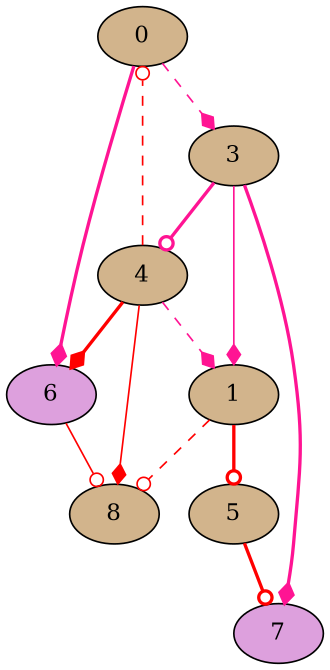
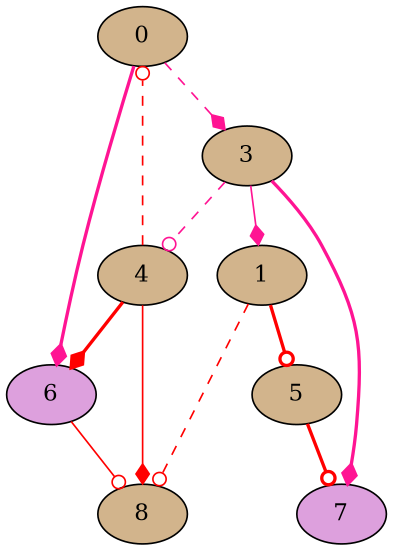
edge "3" -> "4": style bold -> dashed
edge "4" -> "1": removed
